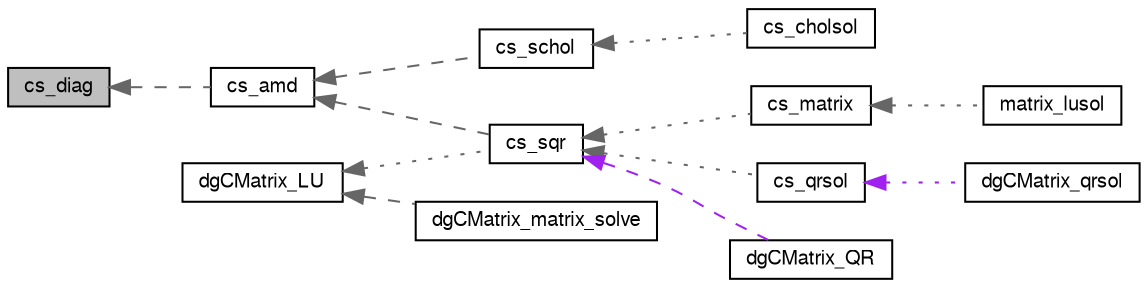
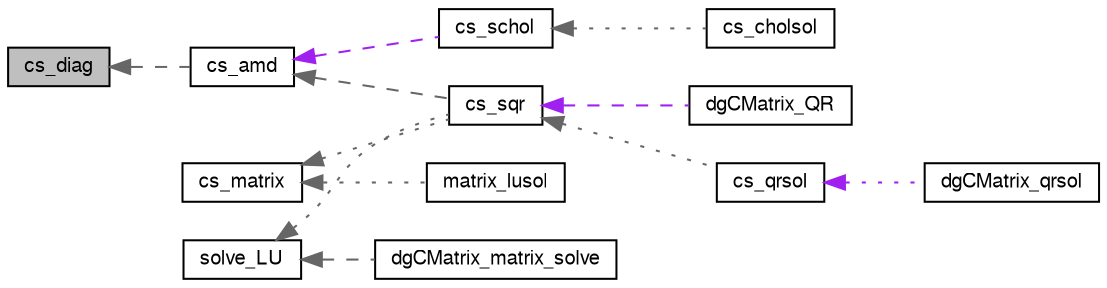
edge "cs_schol" -> "cs_amd": color gray40 -> purple
edge "cs_matrix" -> "cs_sqr": reversed
node "dgCMatrix_LU": label "dgCMatrix_LU" -> "solve_LU"
